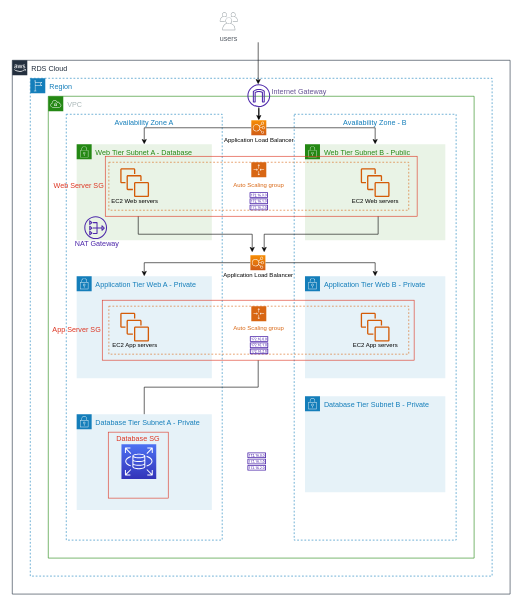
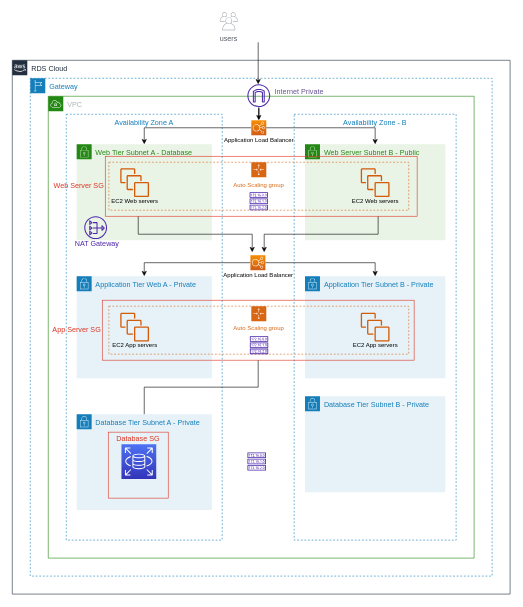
node "Region": label "Region" -> "Gateway"
node "Internet Gateway": label "Internet Gateway" -> "Internet Private"
node "Web Tier Subnet B - Public": label "Web Tier Subnet B - Public" -> "Web Server Subnet B - Public"
node "Application Tier Web B - Private": label "Application Tier Web B - Private" -> "Application Tier Subnet B - Private"
